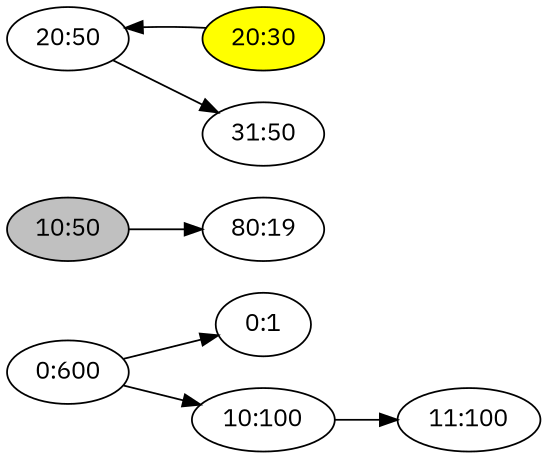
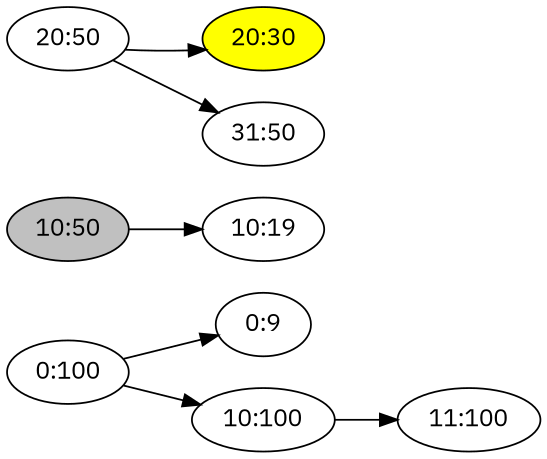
edge "20:30" -> "20:50": reversed
node "80:19": label "80:19" -> "10:19"
node "0:1": label "0:1" -> "0:9"
node "0:600": label "0:600" -> "0:100"
